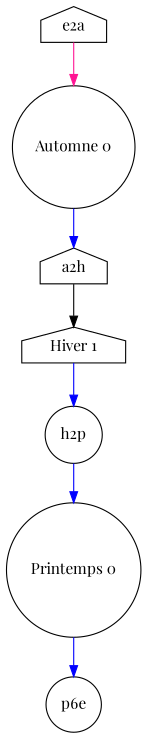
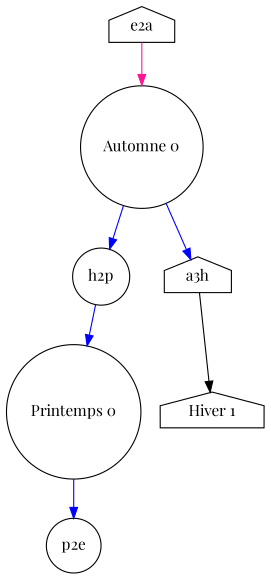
node "a2h": label "a2h" -> "a3h"
edge "Hiver 1" -> "h2p": now "Automne 0" -> "h2p"
node "p6e": label "p6e" -> "p2e"
